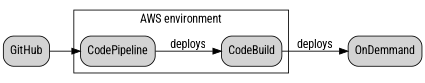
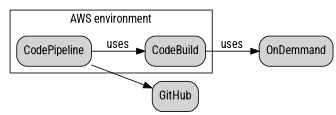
edge "CodePipeline" -> "CodeBuild": label "deploys" -> "uses"
edge "CodeBuild" -> "OnDemmand": label "deploys" -> "uses"
edge "GitHub" -> "CodePipeline": reversed
